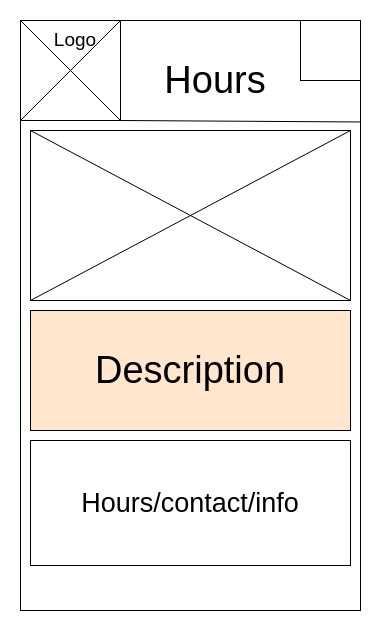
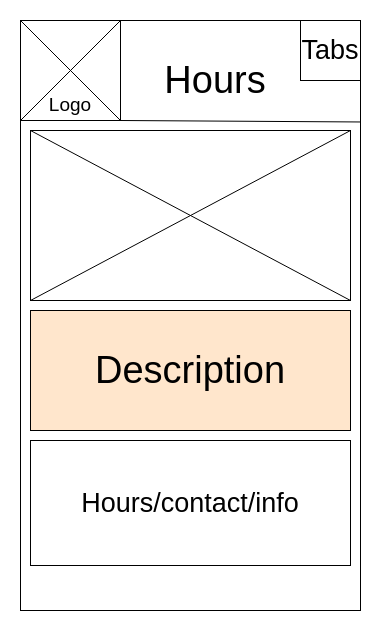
node "Logo": moved (76, 41) -> (71, 106)
node "Tabs": added
